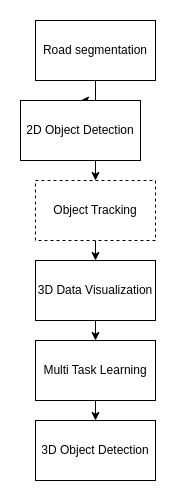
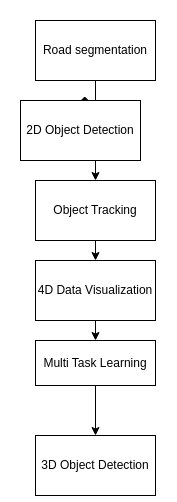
edge "Road segmentation" -> "2D Object Detection": arrowhead classic -> diamond
node "Object Tracking": style dashed -> solid
node "3D Data Visualization": label "3D Data Visualization" -> "4D Data Visualization"
node "Multi Task Learning": size 120x60 -> 120x45
node "3D Object Detection": moved (96, 451) -> (96, 466)
